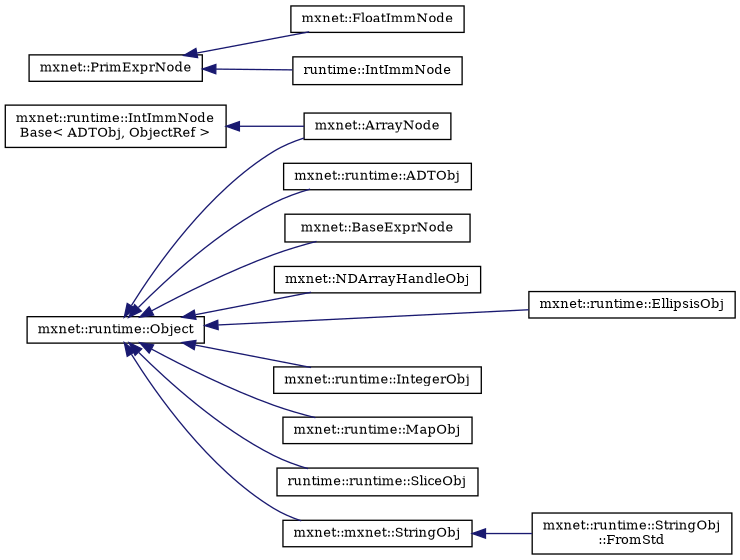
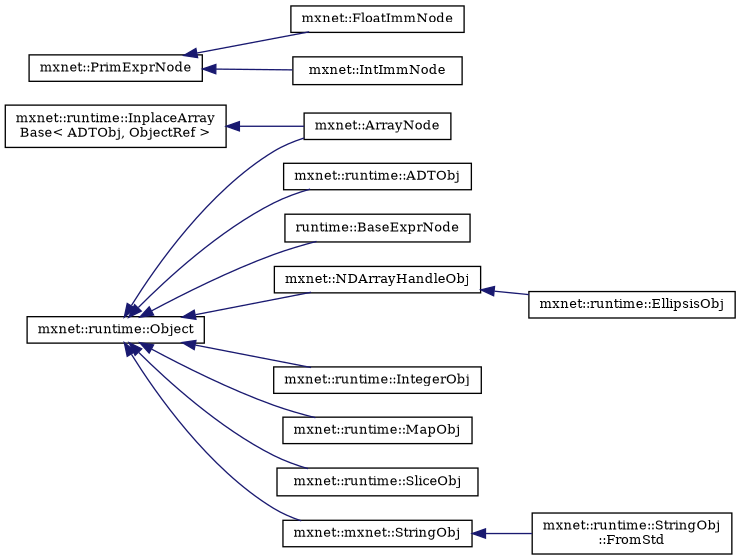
node "runtime::IntImmNode": label "runtime::IntImmNode" -> "mxnet::IntImmNode"
node "mxnet::runtime::IntImmNode Base< ADTObj, ObjectRef >": label "mxnet::runtime::IntImmNode Base< ADTObj, ObjectRef >" -> "mxnet::runtime::InplaceArray Base< ADTObj, ObjectRef >"
node "mxnet::BaseExprNode": label "mxnet::BaseExprNode" -> "runtime::BaseExprNode"
edge "mxnet::runtime::EllipsisObj" -> "mxnet::runtime::Object": now "mxnet::runtime::EllipsisObj" -> "mxnet::NDArrayHandleObj"
node "runtime::runtime::SliceObj": label "runtime::runtime::SliceObj" -> "mxnet::runtime::SliceObj"
